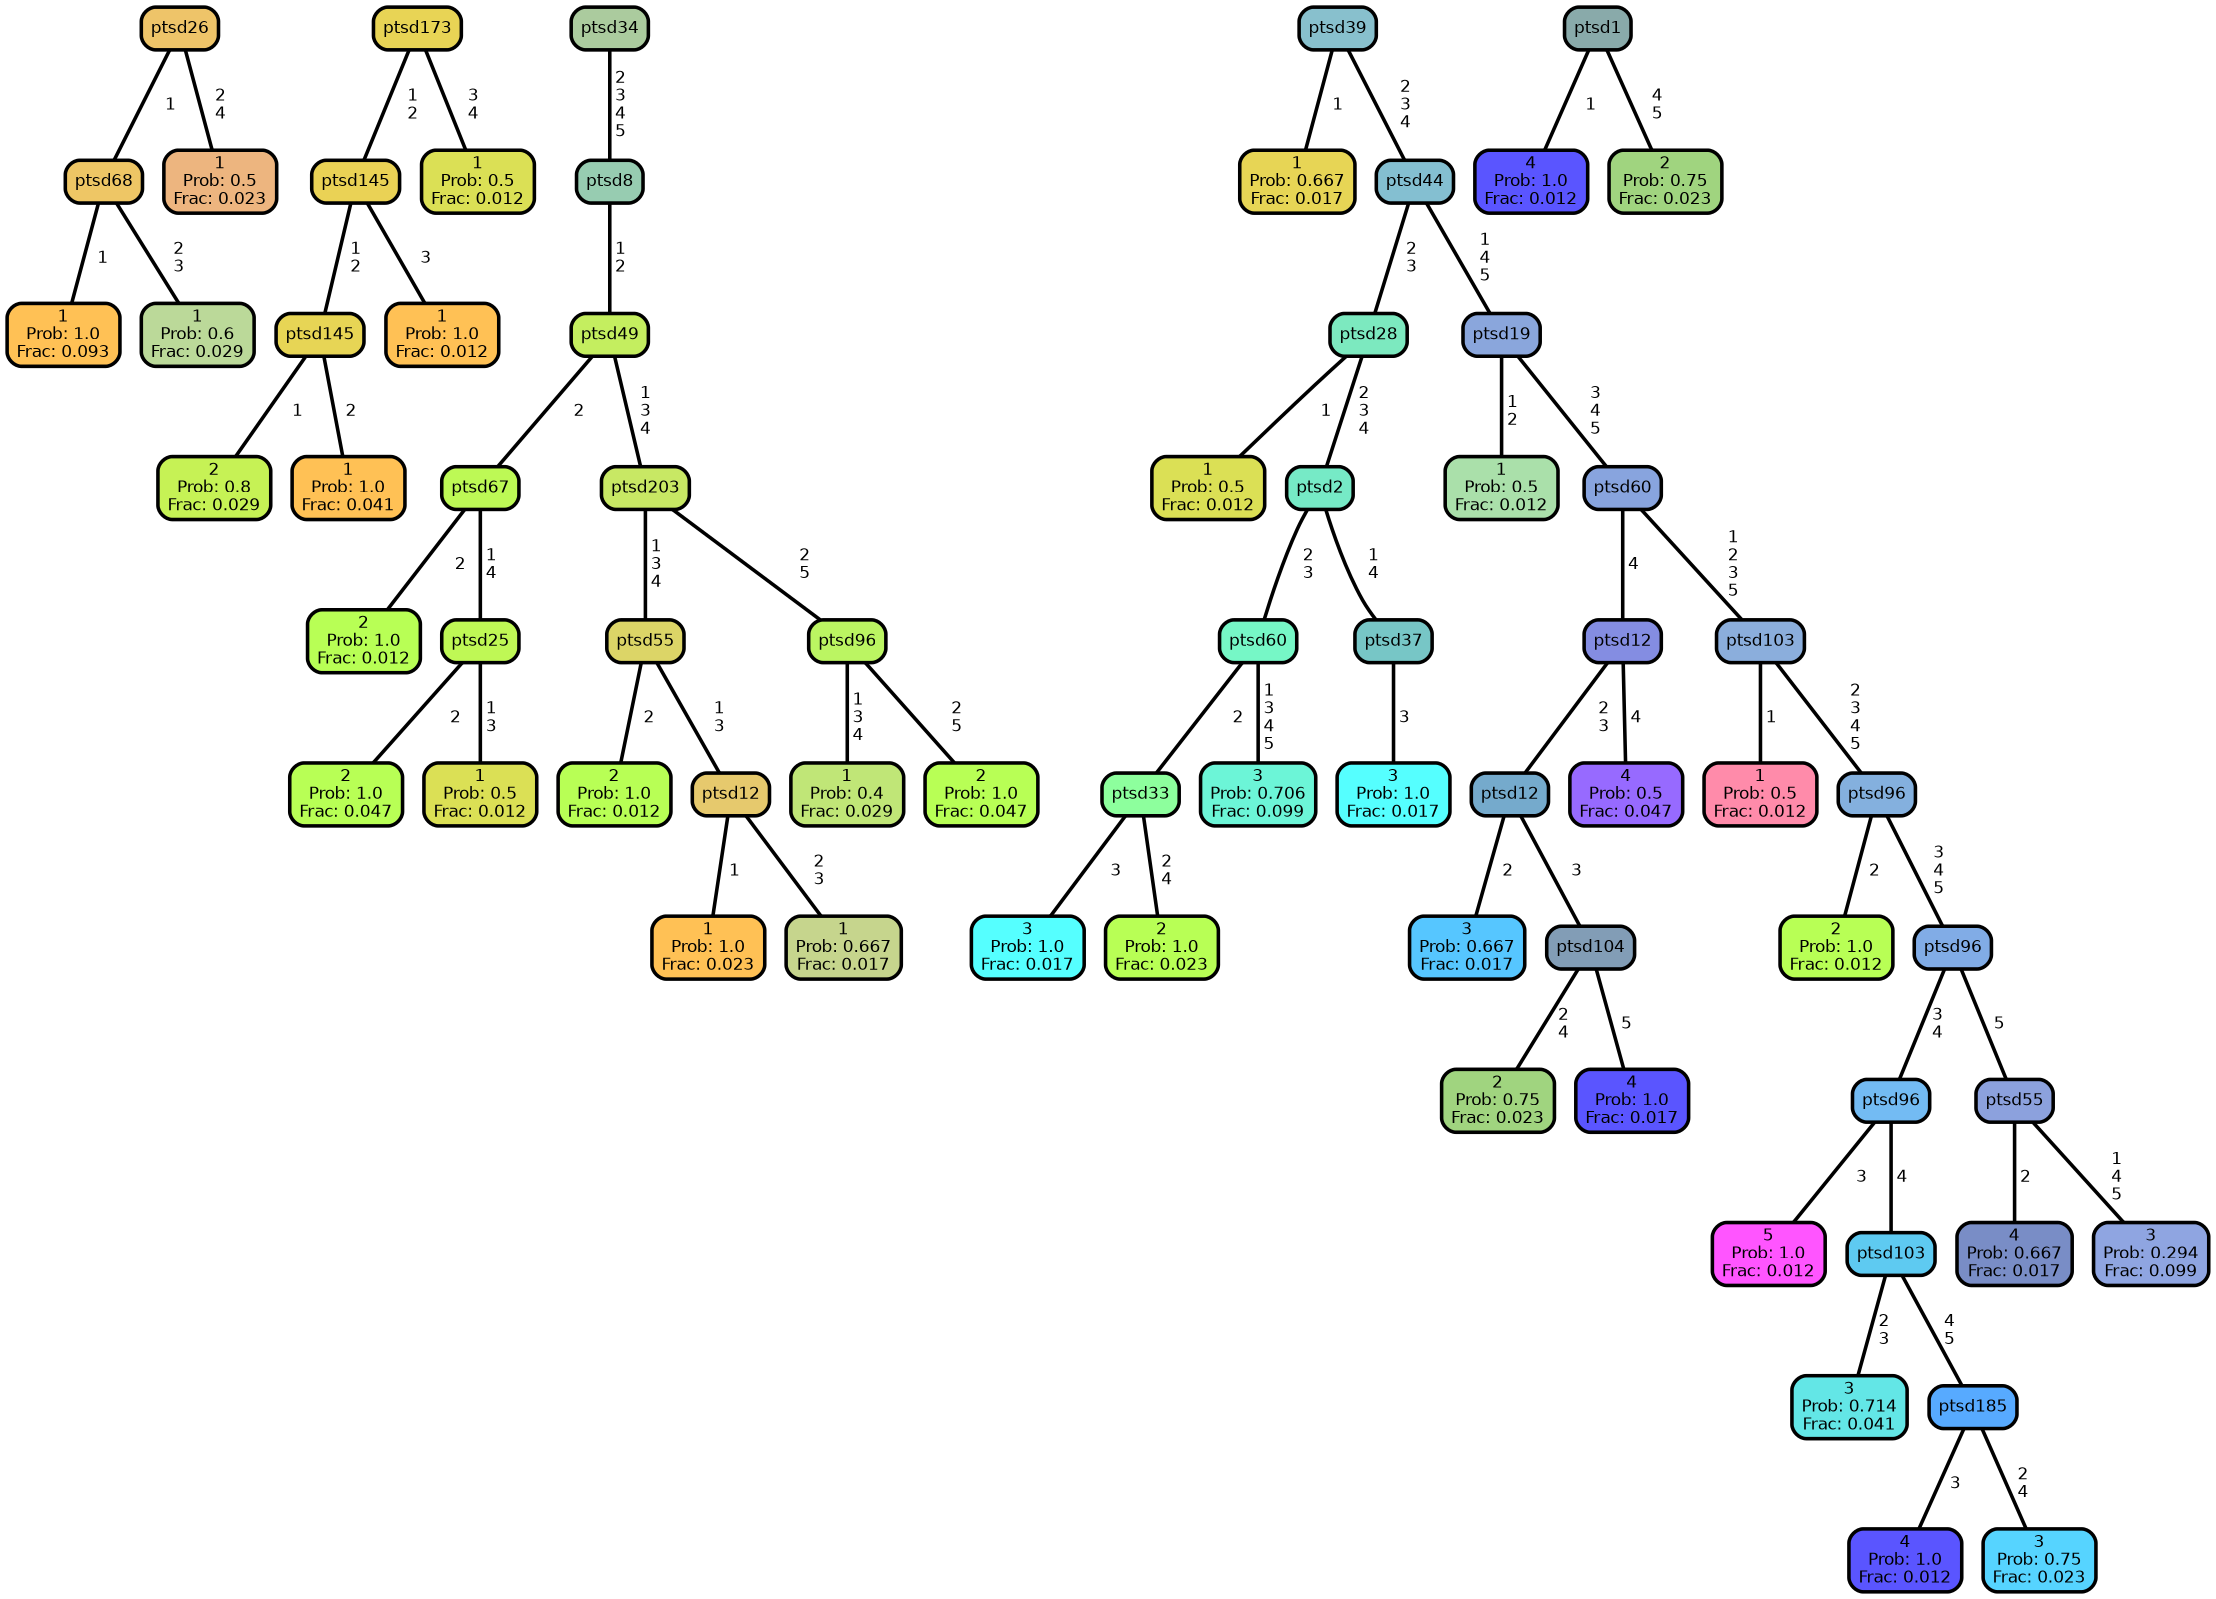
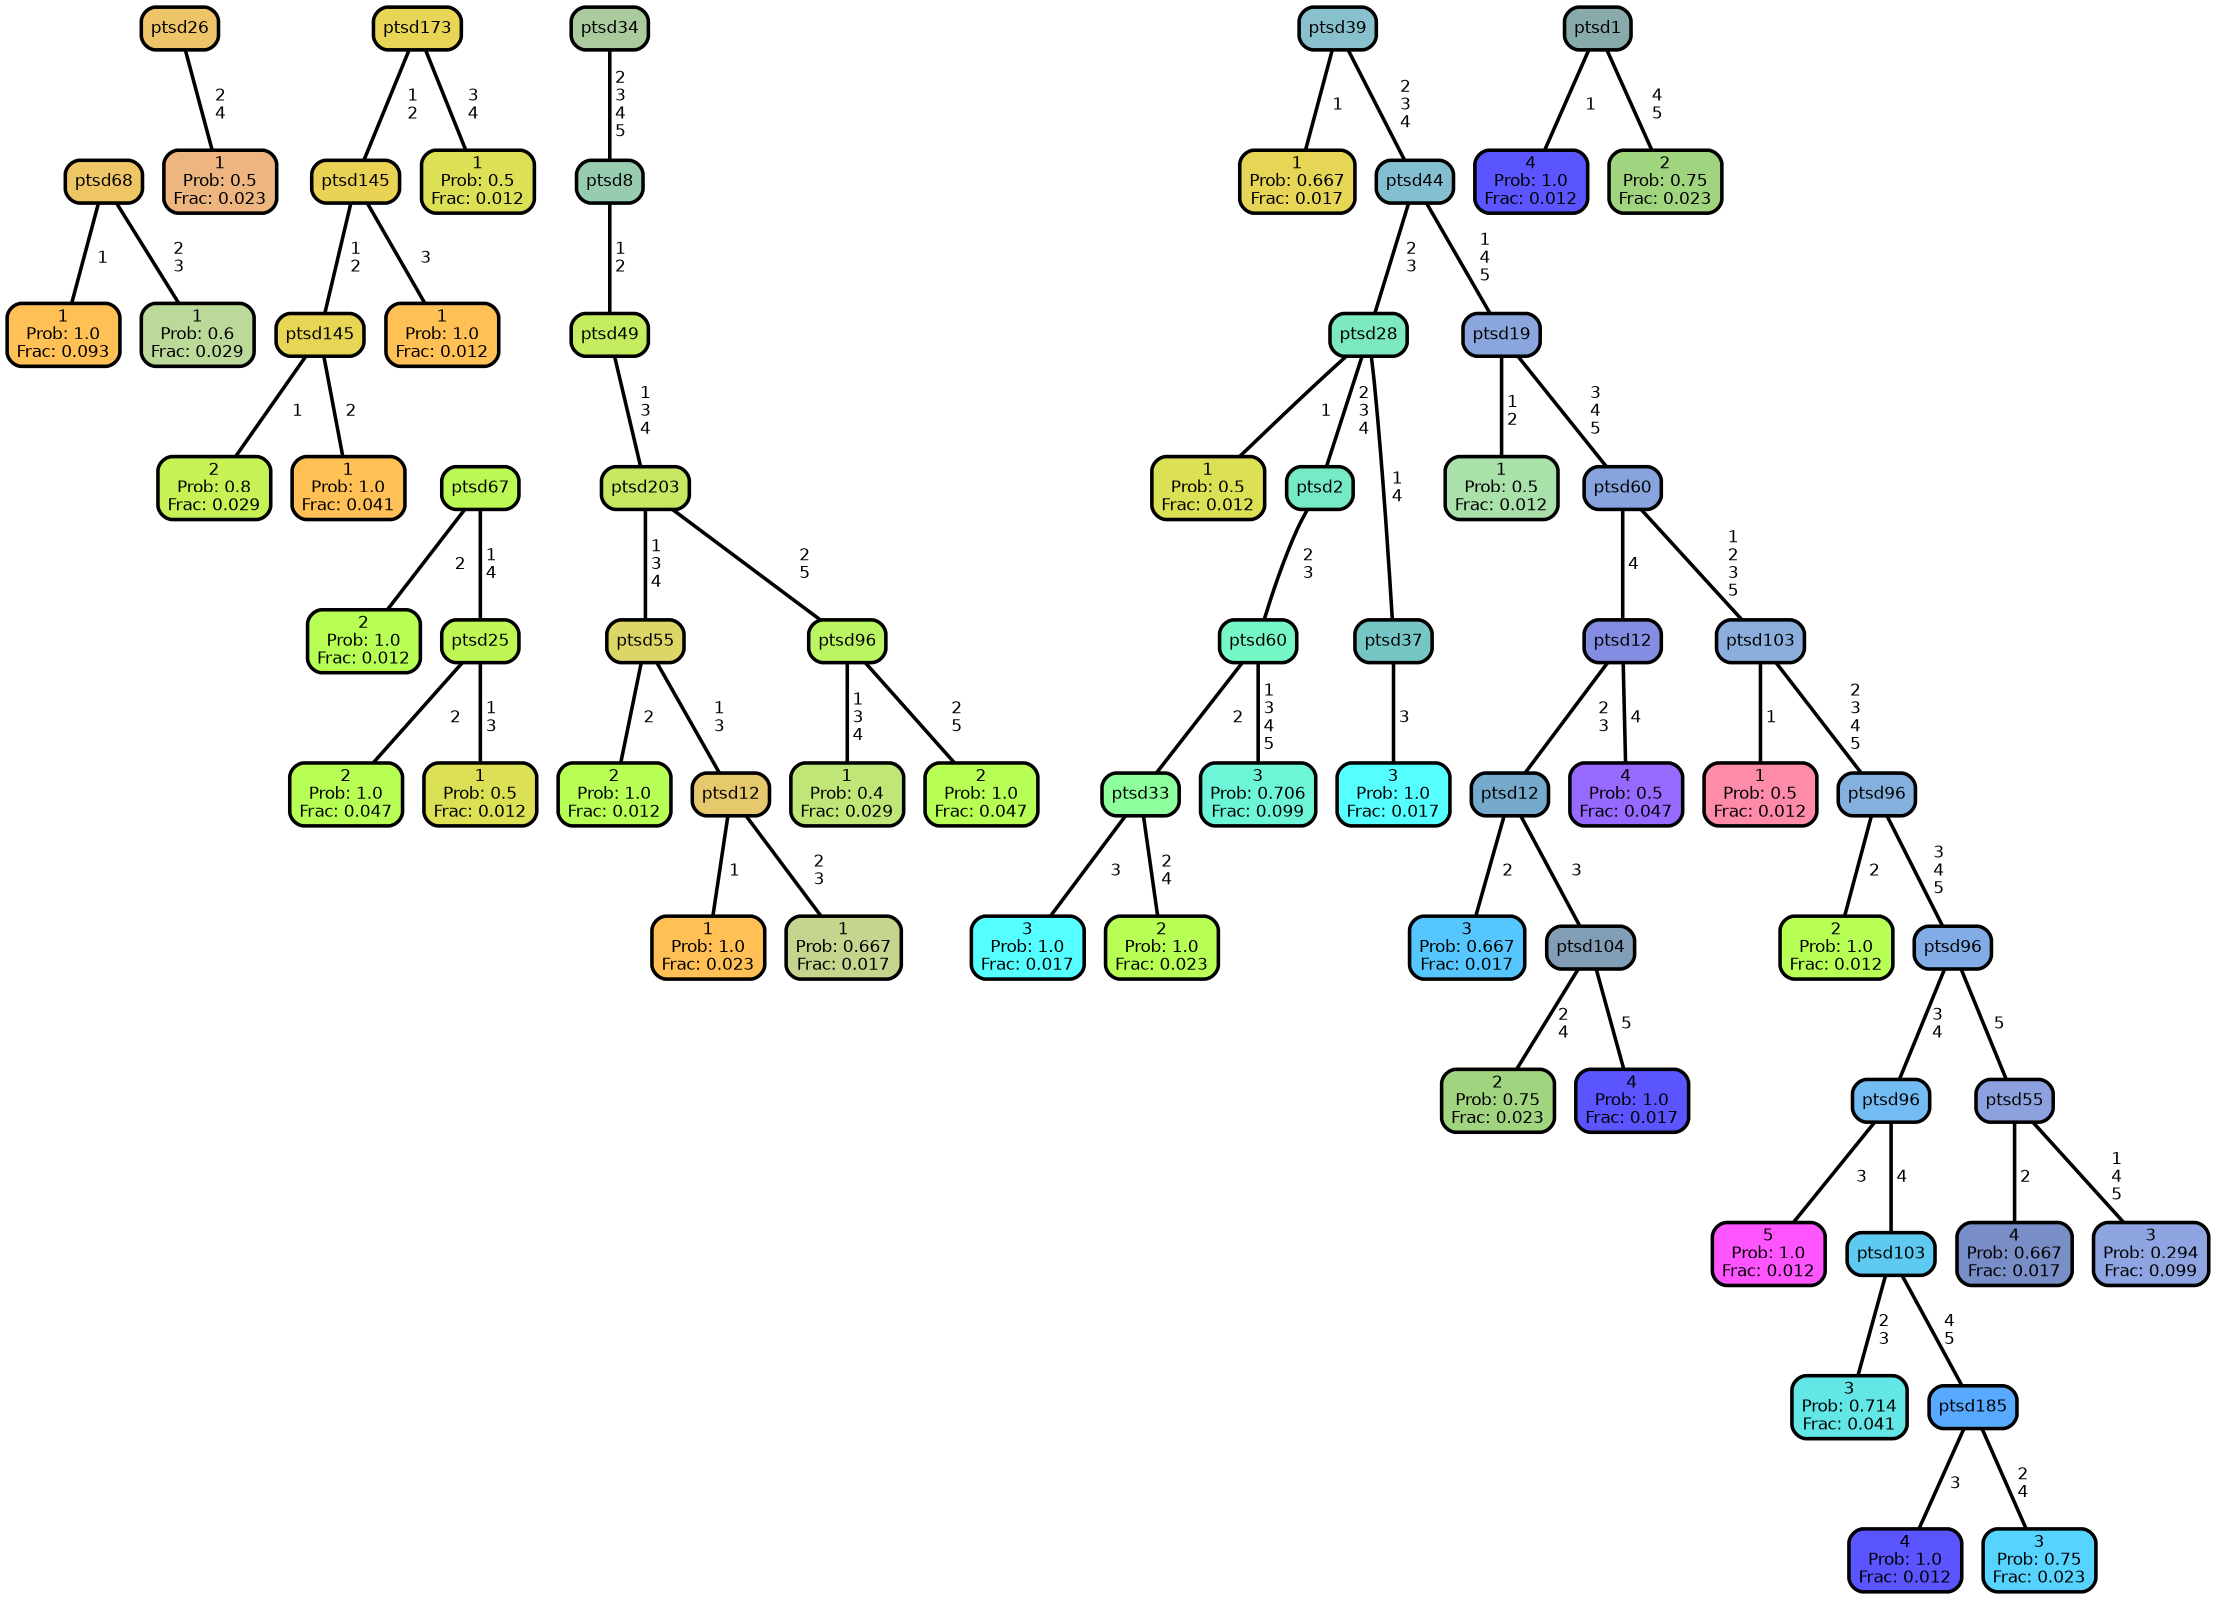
edge "ptsd26" -- "ptsd68": removed, label "1"
edge "ptsd49" -- "ptsd67": removed, label "2"
edge "ptsd2" -- "ptsd37": now "ptsd28" -- "ptsd37"
